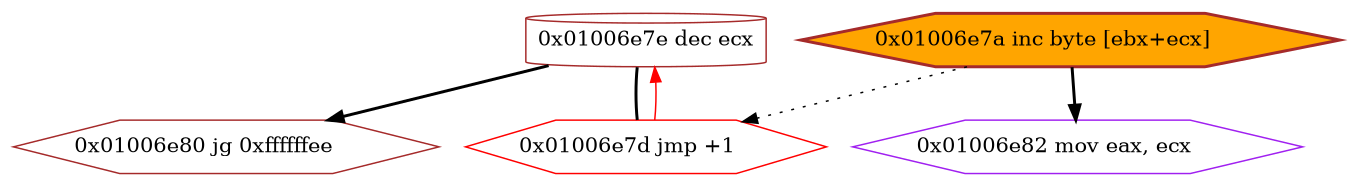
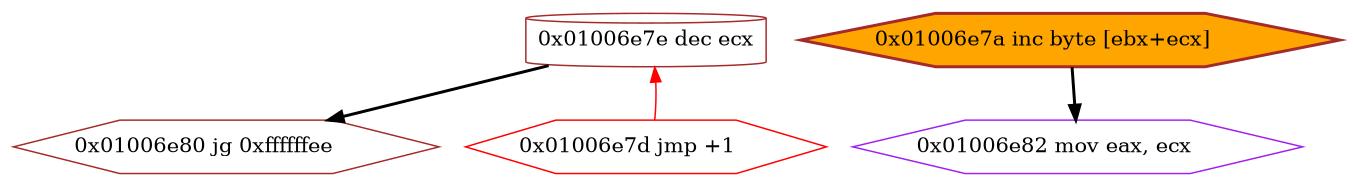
edge "0x01006e7a inc byte [ebx+ecx]" -> "0x01006e7d jmp +1": removed
edge "0x01006e7e dec ecx" -- "0x01006e7d jmp +1": removed
